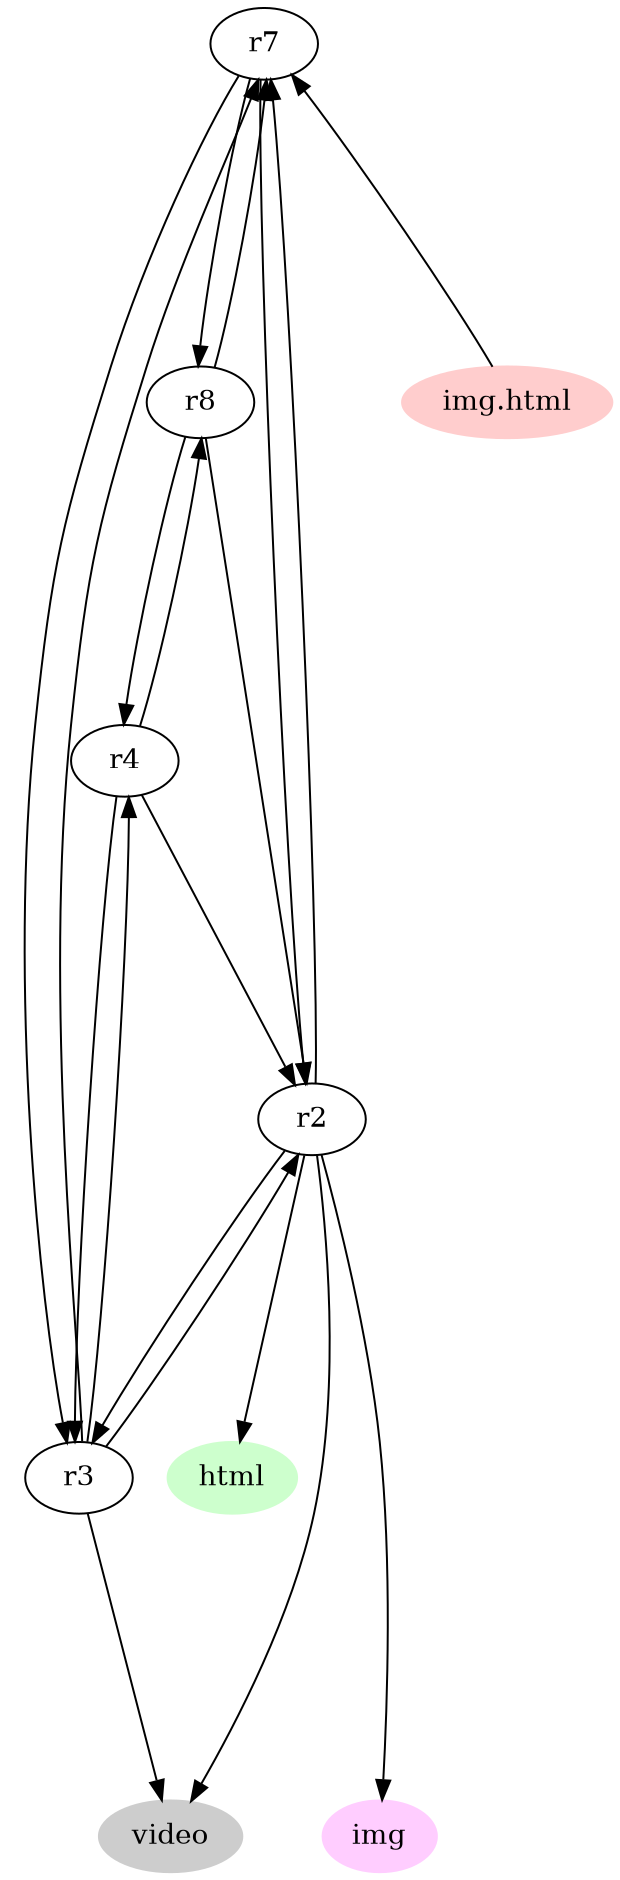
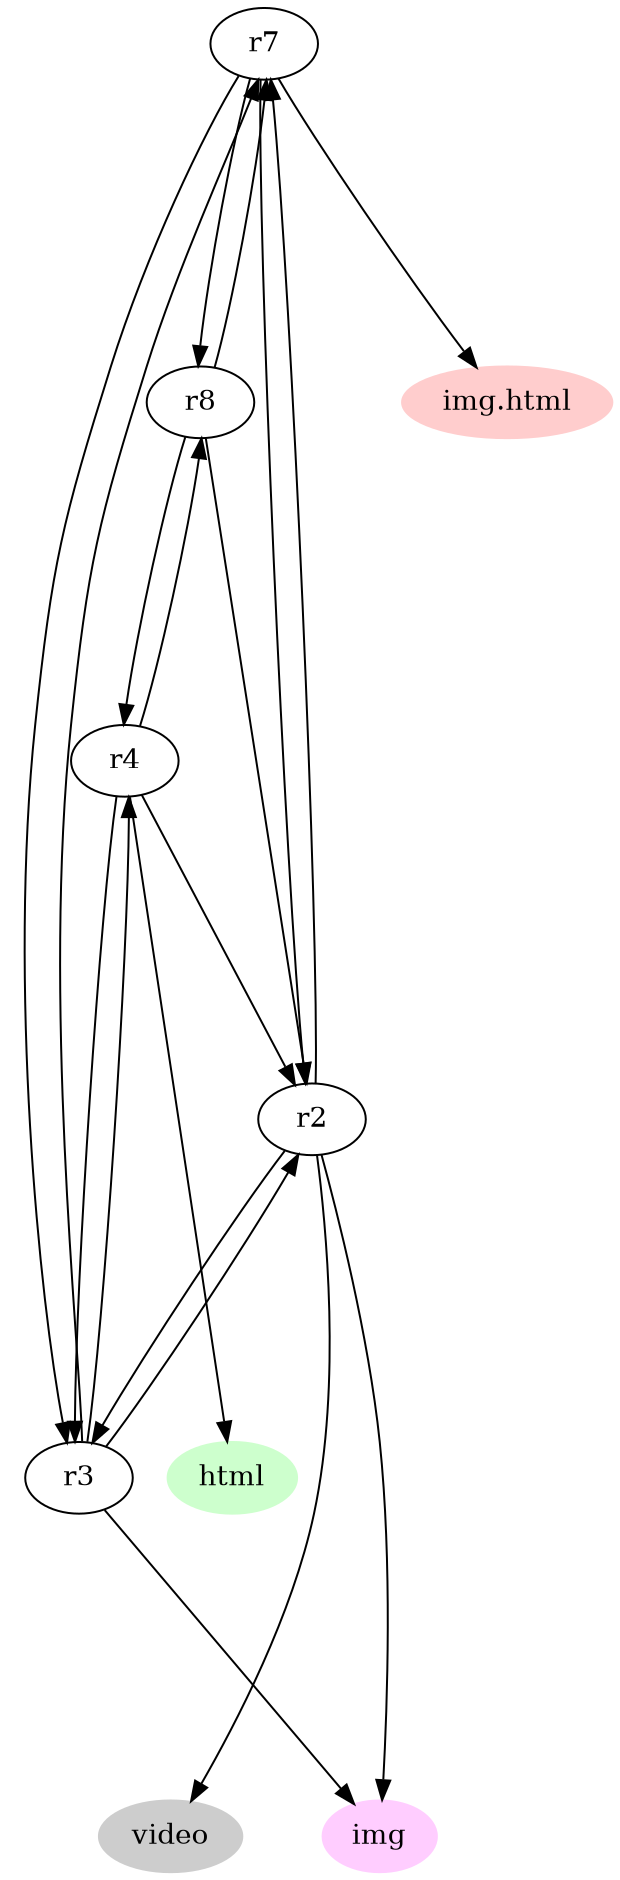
edge "img.html" -> "r7": reversed
edge "r2" -> "html": now "r4" -> "html"
edge "r3" -> "video": now "r3" -> "img"
